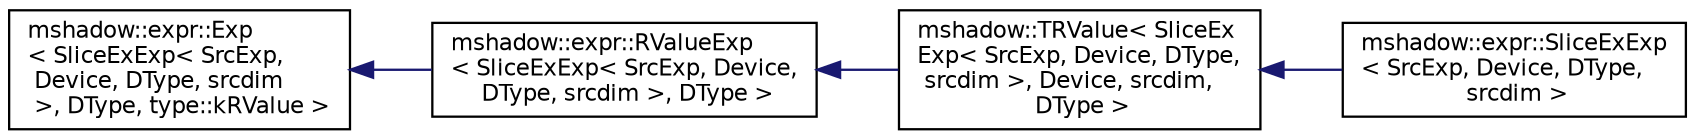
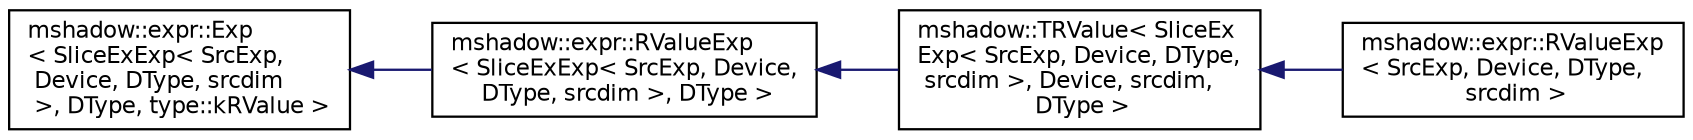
node "mshadow::expr::SliceExExp < SrcExp, Device, DType, srcdim >": label "mshadow::expr::SliceExExp < SrcExp, Device, DType, srcdim >" -> "mshadow::expr::RValueExp < SrcExp, Device, DType, srcdim >"
